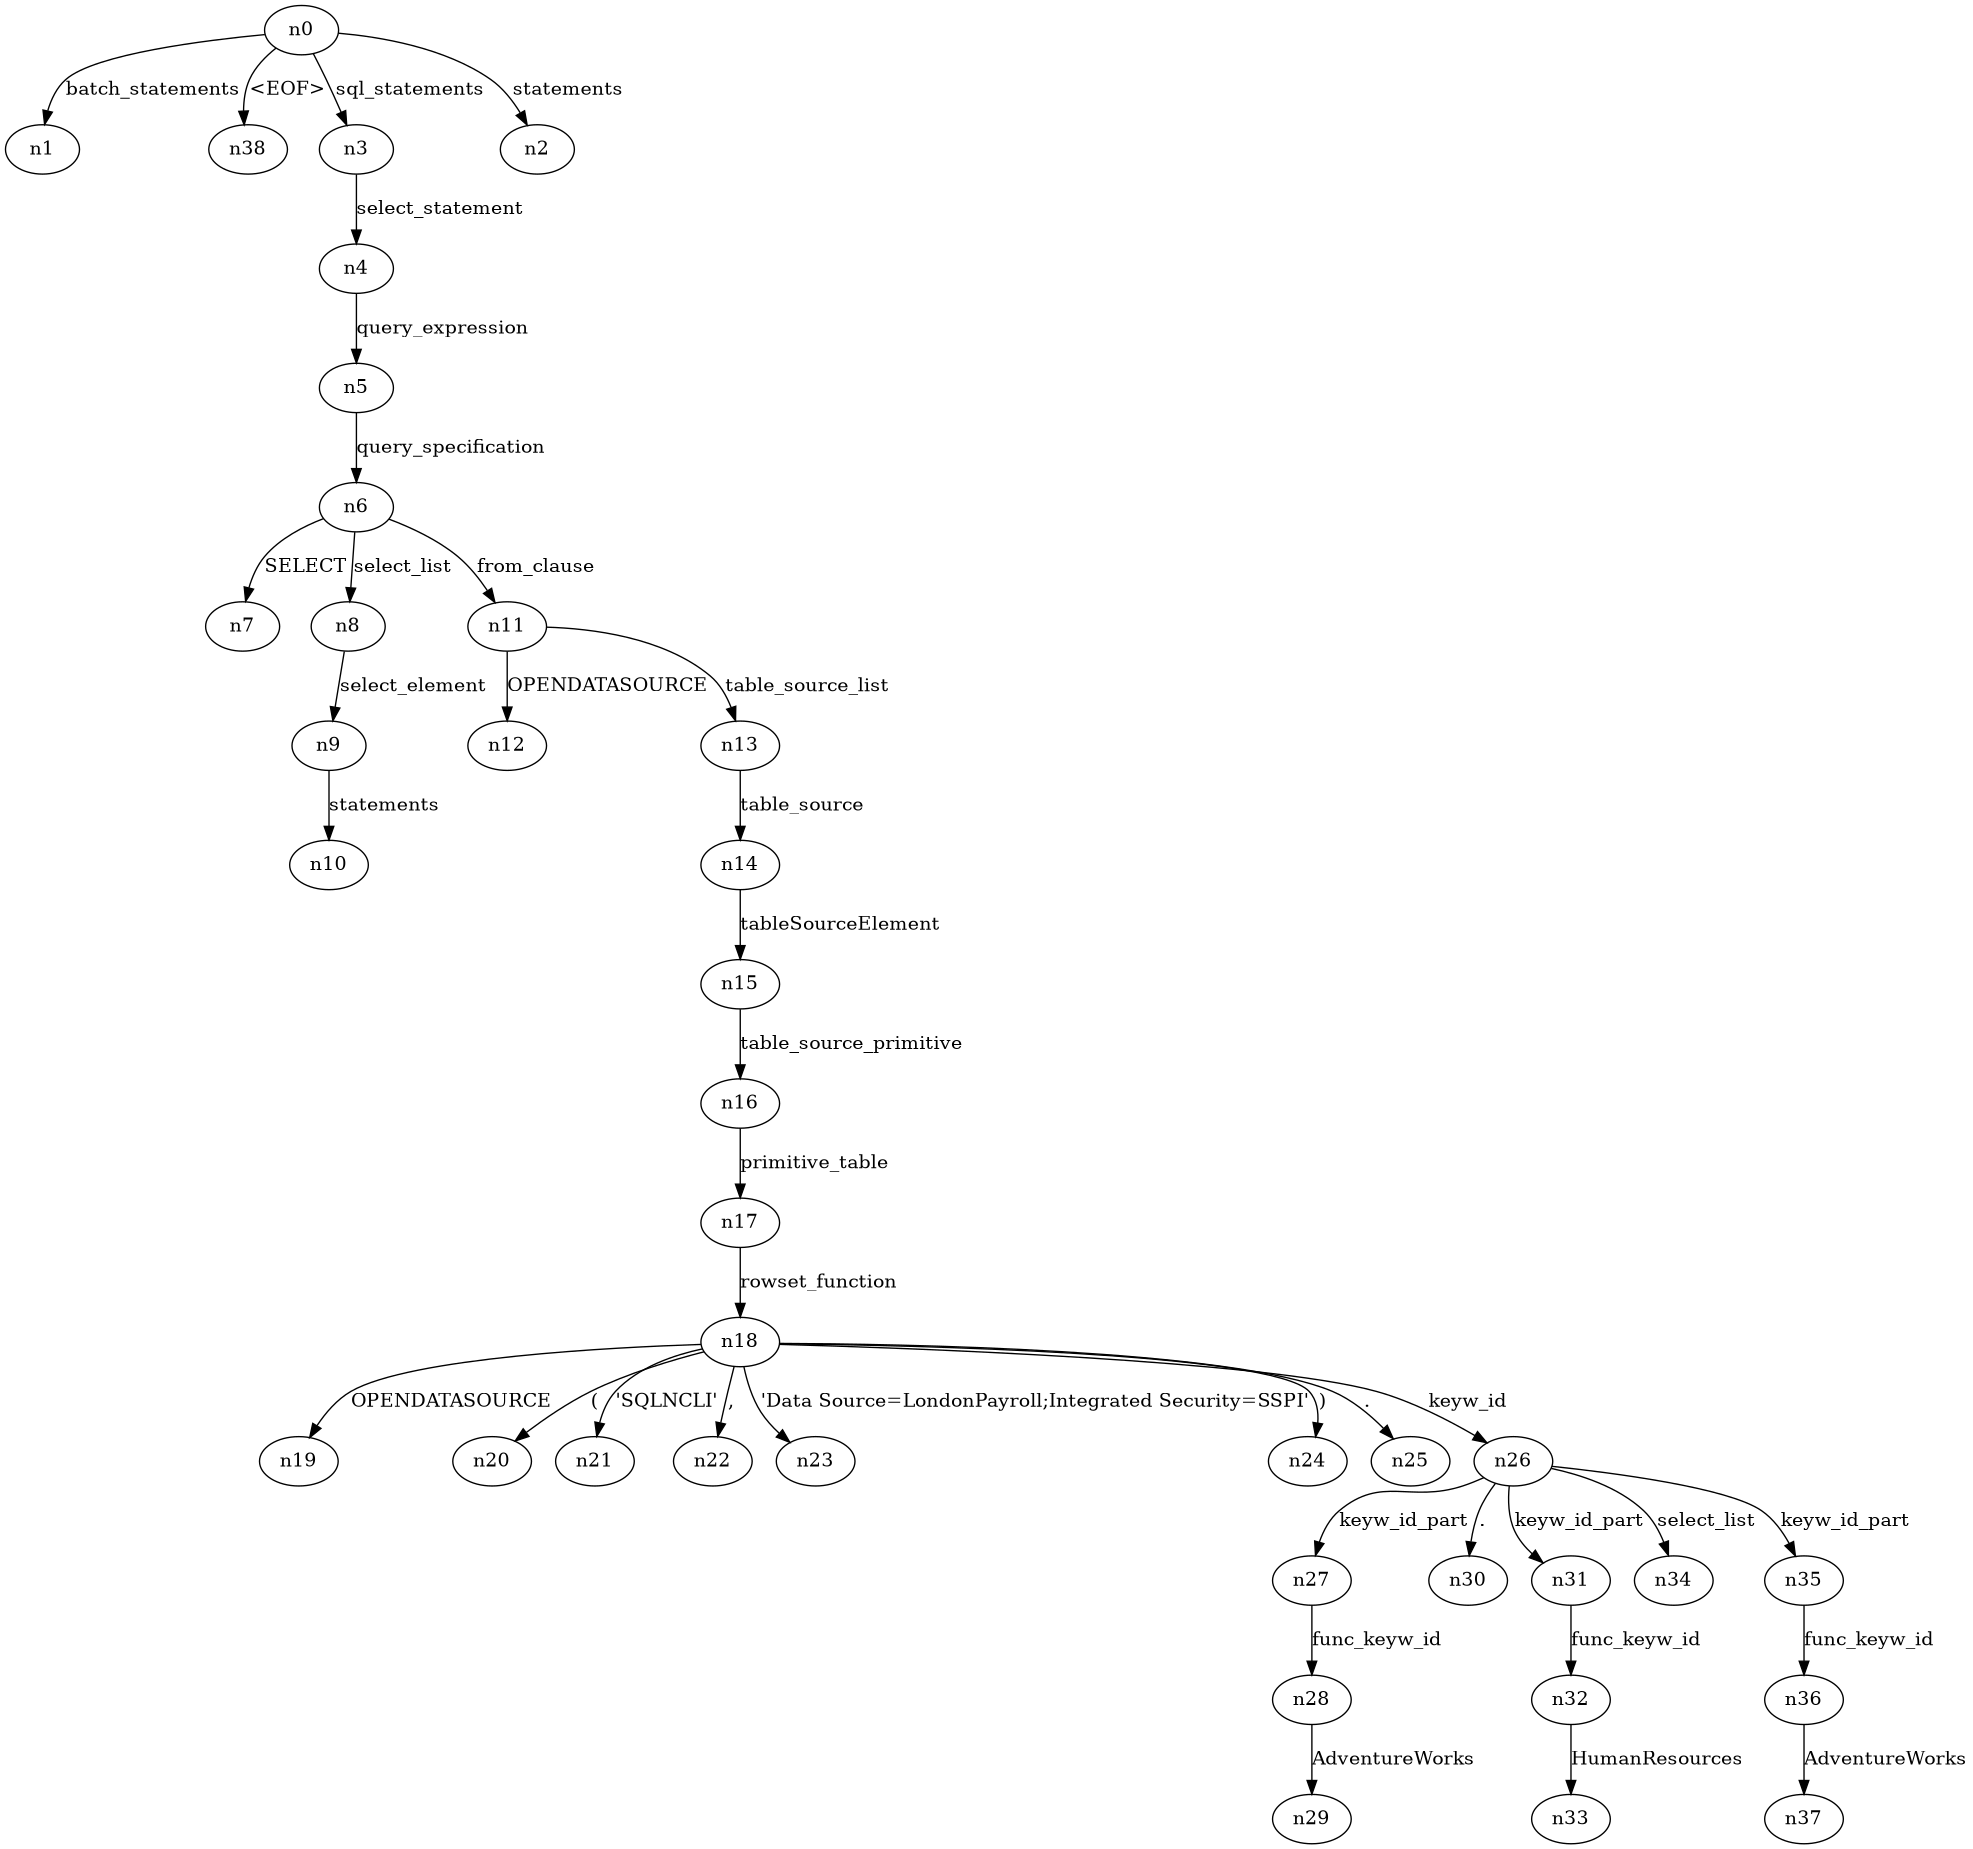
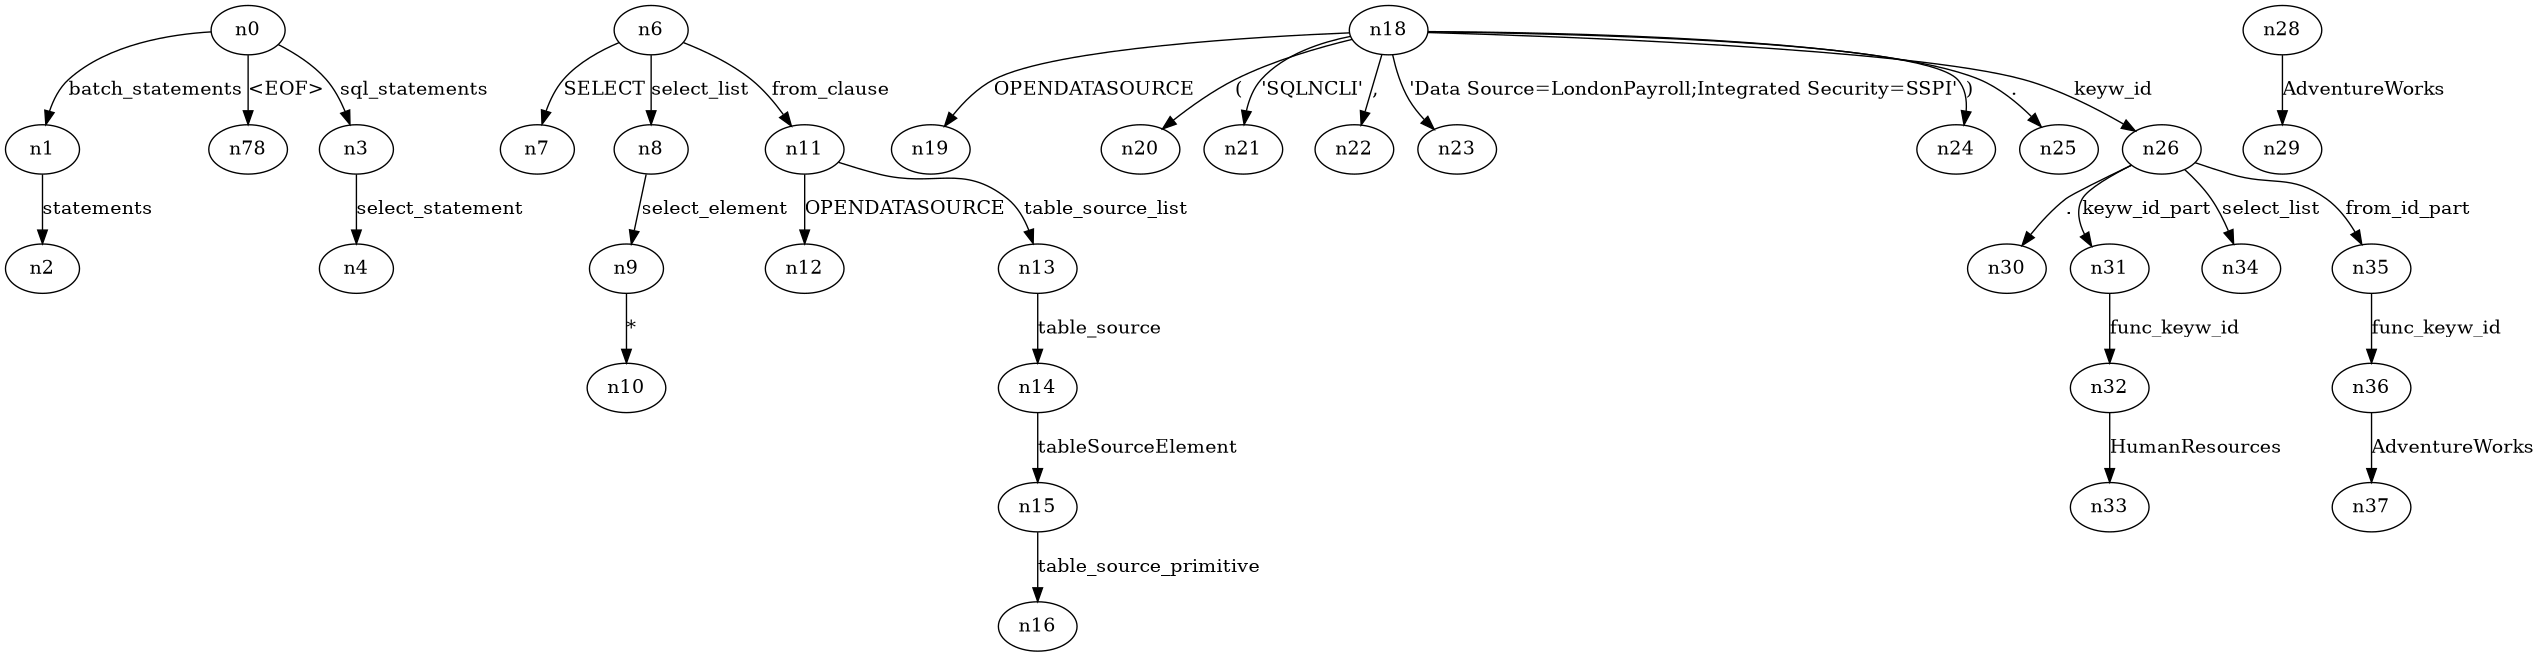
edge "n0" -> "n2": now "n1" -> "n2"
node "n38": label "n38" -> "n78"
node "n5": removed
edge "n9" -> "n10": label "statements" -> "*"
node "n17": removed
edge "n26" -> "n35": label "keyw_id_part" -> "from_id_part"
node "n27": removed
